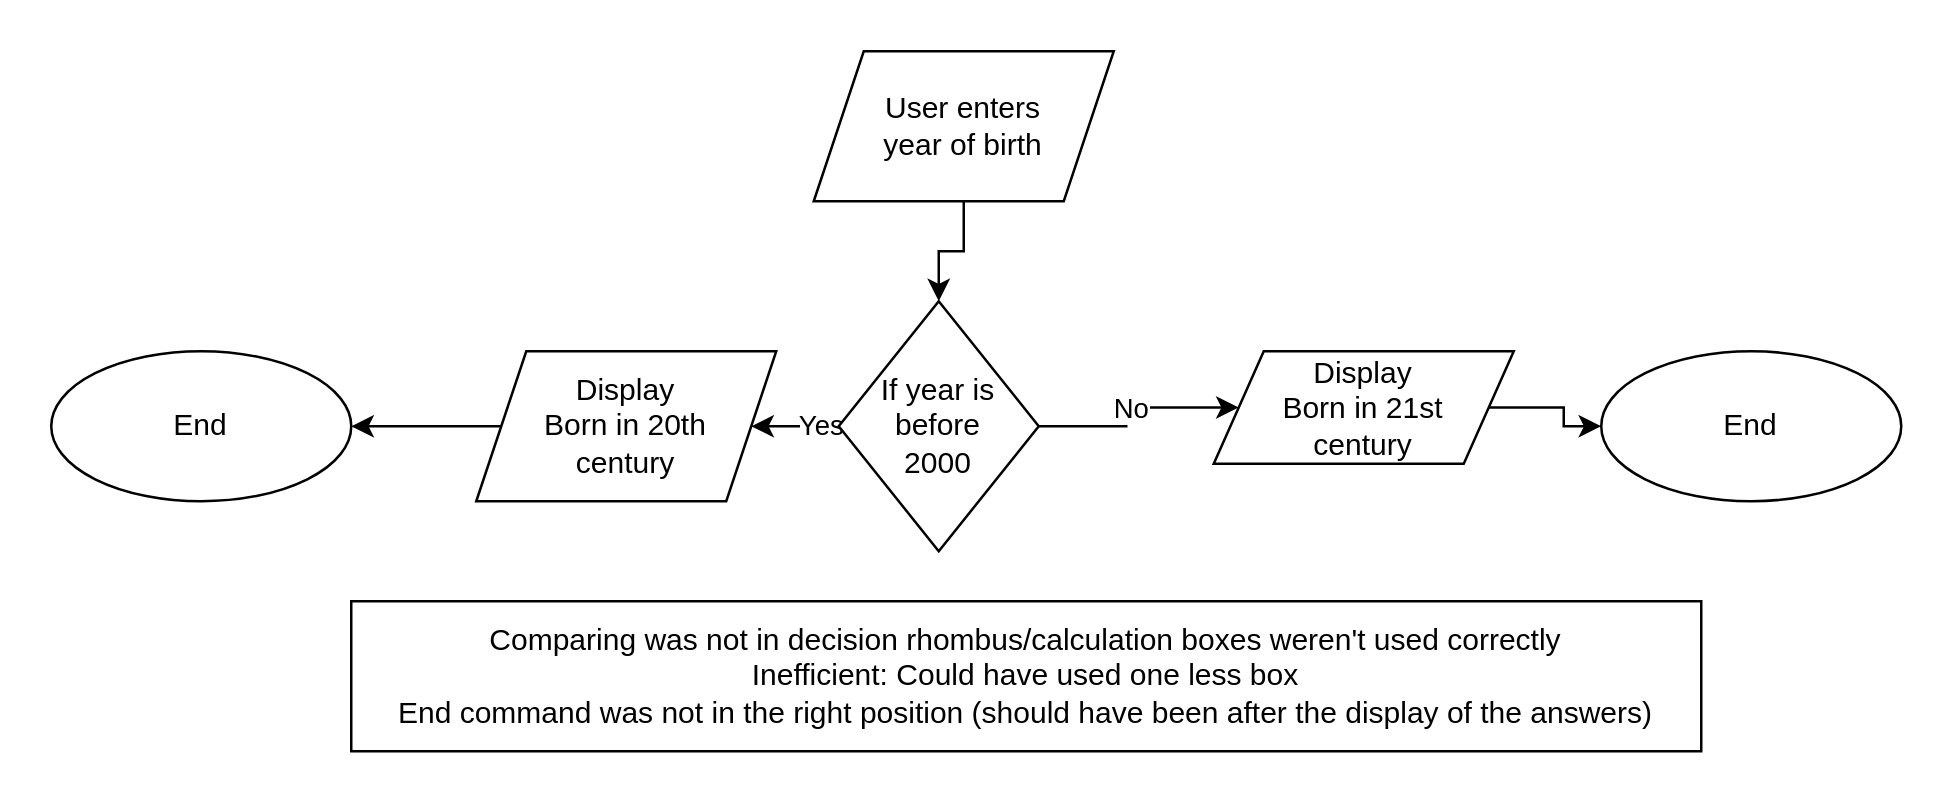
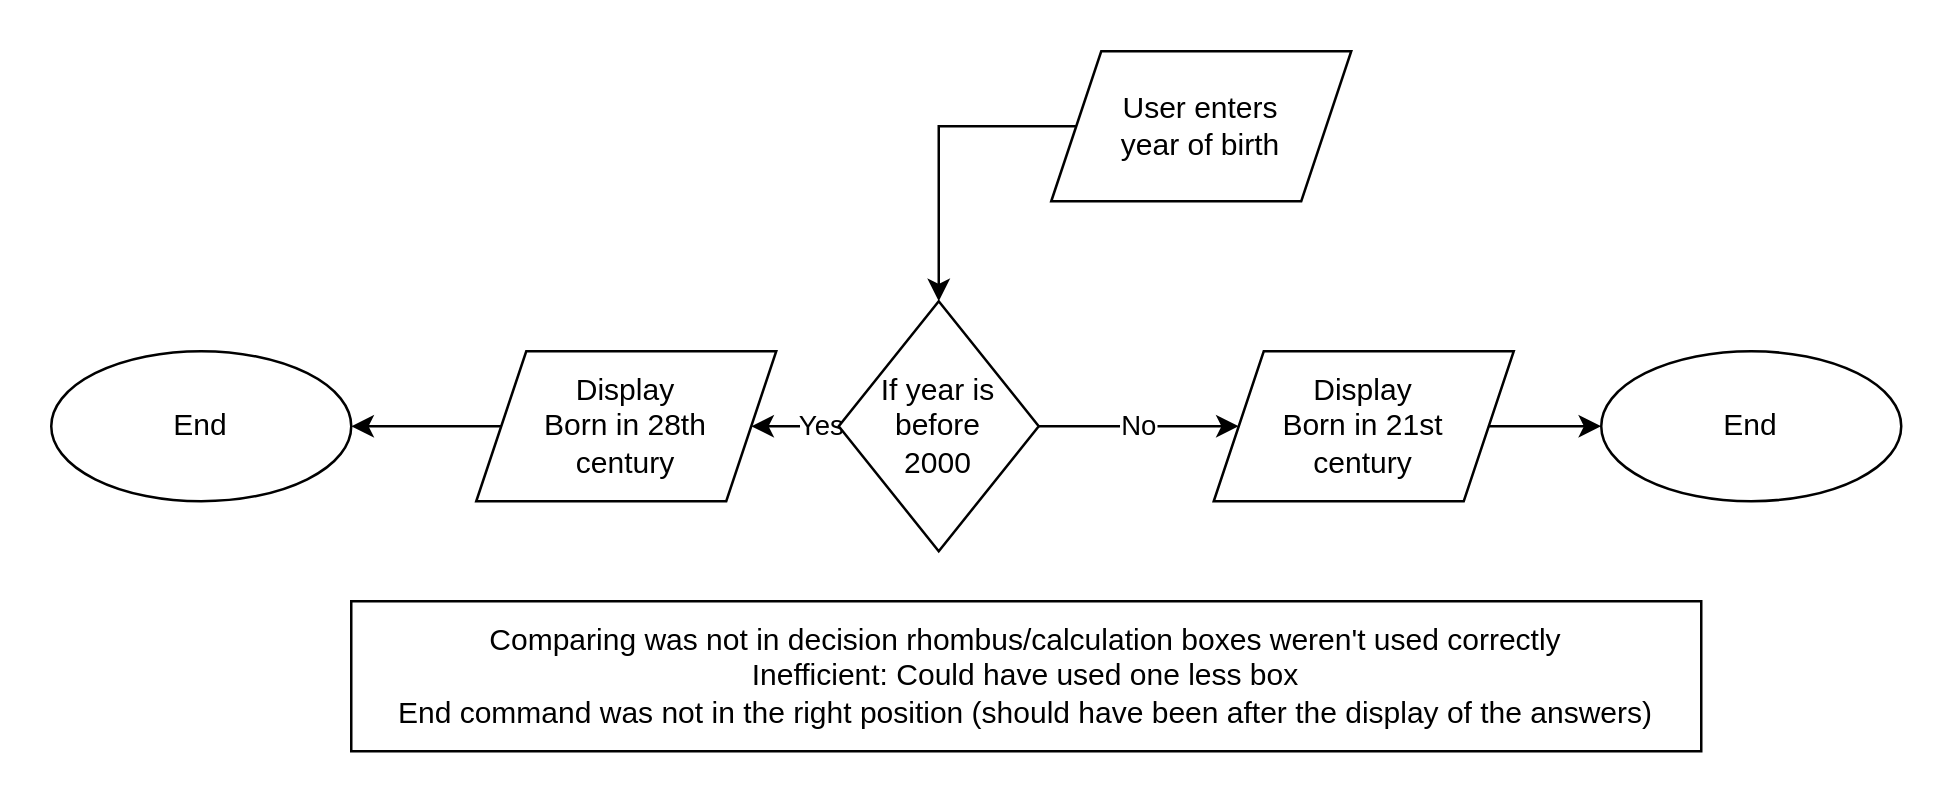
node "User enters year of birth": moved (964, 126) -> (1201, 126)
node "Display Born in 21st century": size 300x113 -> 300x150
node "Display Born in 20th century": label "Display Born in 20th century" -> "Display Born in 28th century"
